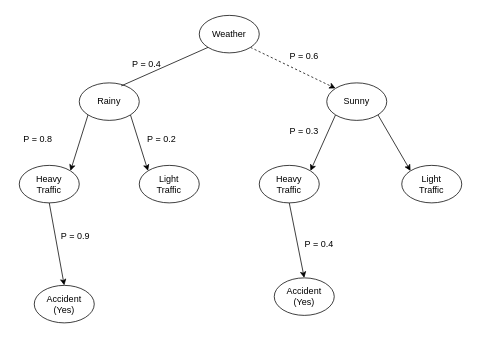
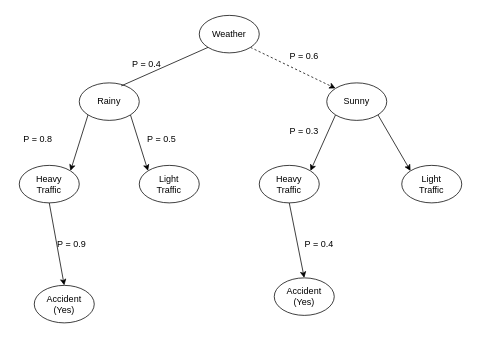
node "P = 0.2": label "P = 0.2" -> "P = 0.5"
node "P = 0.9": moved (75, 237) -> (72, 244)
